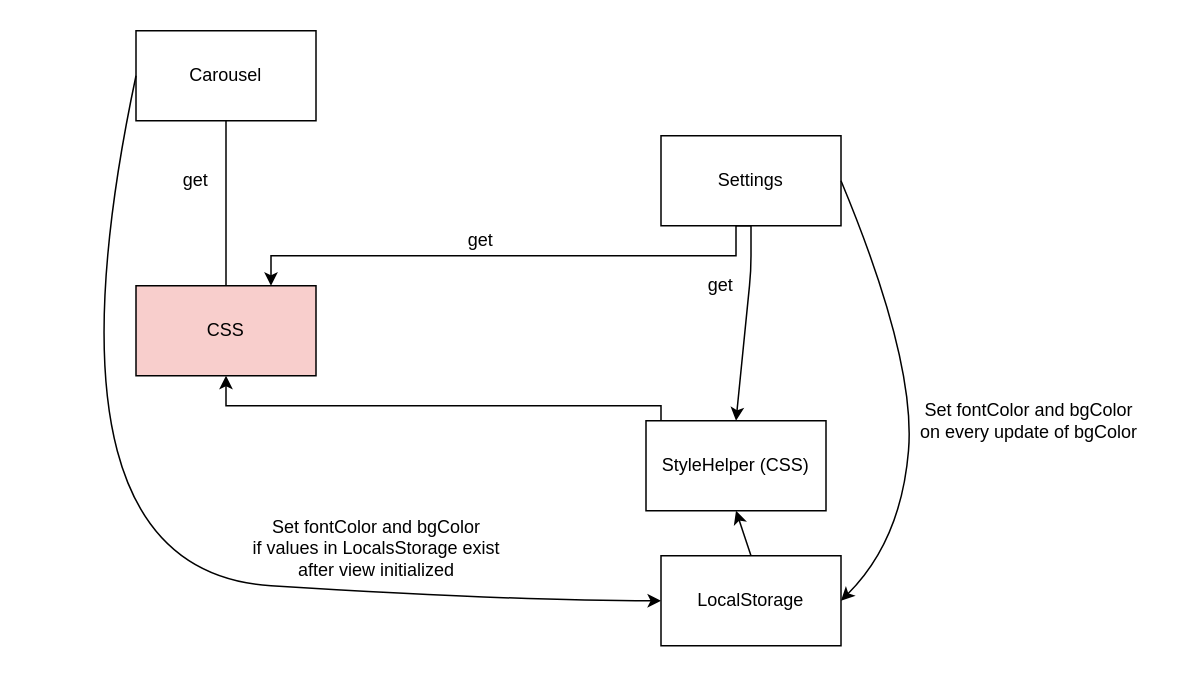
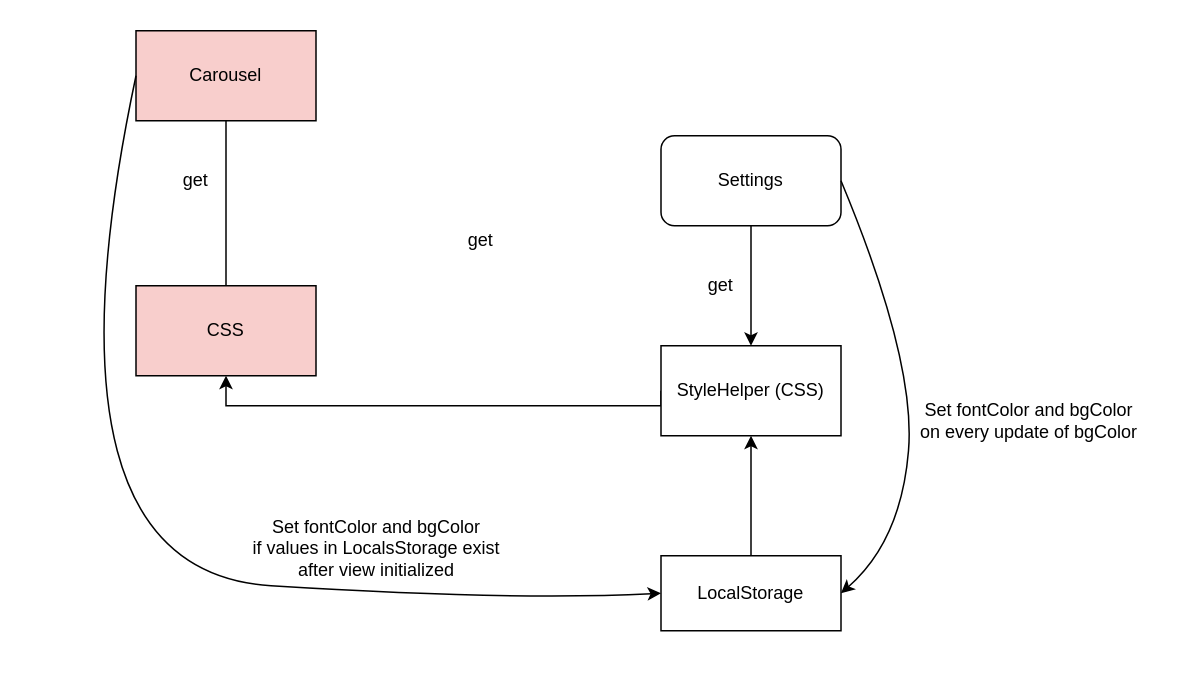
node "Carousel": fillcolor #ffffff -> #f8cecc
node "Settings": shape rectangle -> rounded rectangle
edge "Settings" -> "CSS": removed
node "StyleHelper (CSS)": moved (736, 466) -> (751, 391)
node "LocalStorage": size 180x90 -> 180x75
